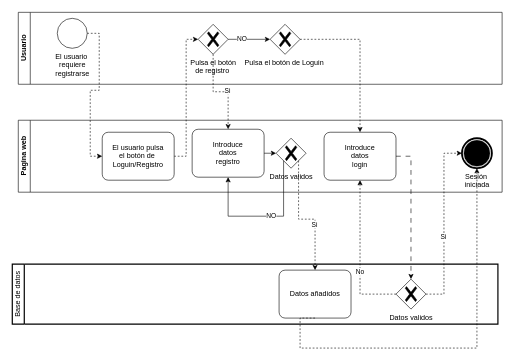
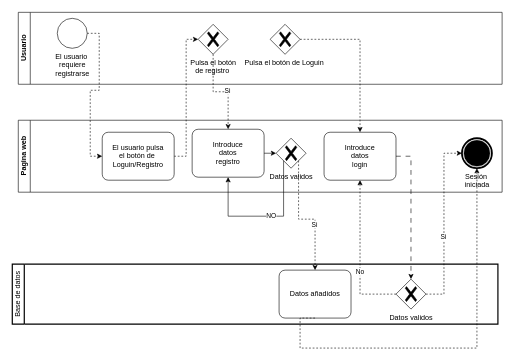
edge "Pulsa el botón de registro" -> "Pulsa el botón de Loguin": removed, label "NO"
